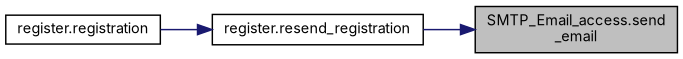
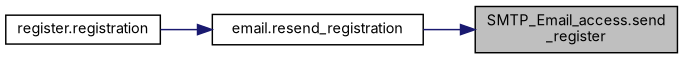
node "register.resend_registration": label "register.resend_registration" -> "email.resend_registration"
node "SMTP_Email_access.send _email": label "SMTP_Email_access.send _email" -> "SMTP_Email_access.send _register"
